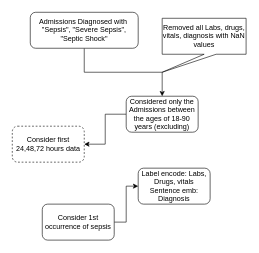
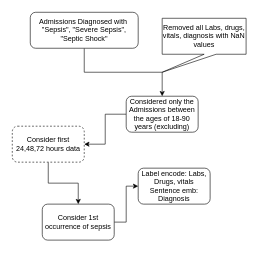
edge "Consider first 24,48,72 hours data" -> "Consider 1st occurrence of sepsis": added
